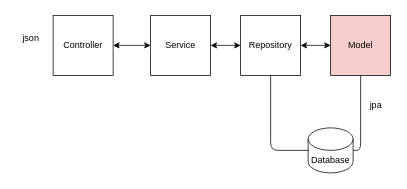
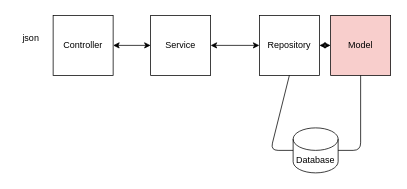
node "Repository": moved (270, 45) -> (289, 45)
node "jpa": removed
node "Database": moved (330, 150) -> (315, 150)
